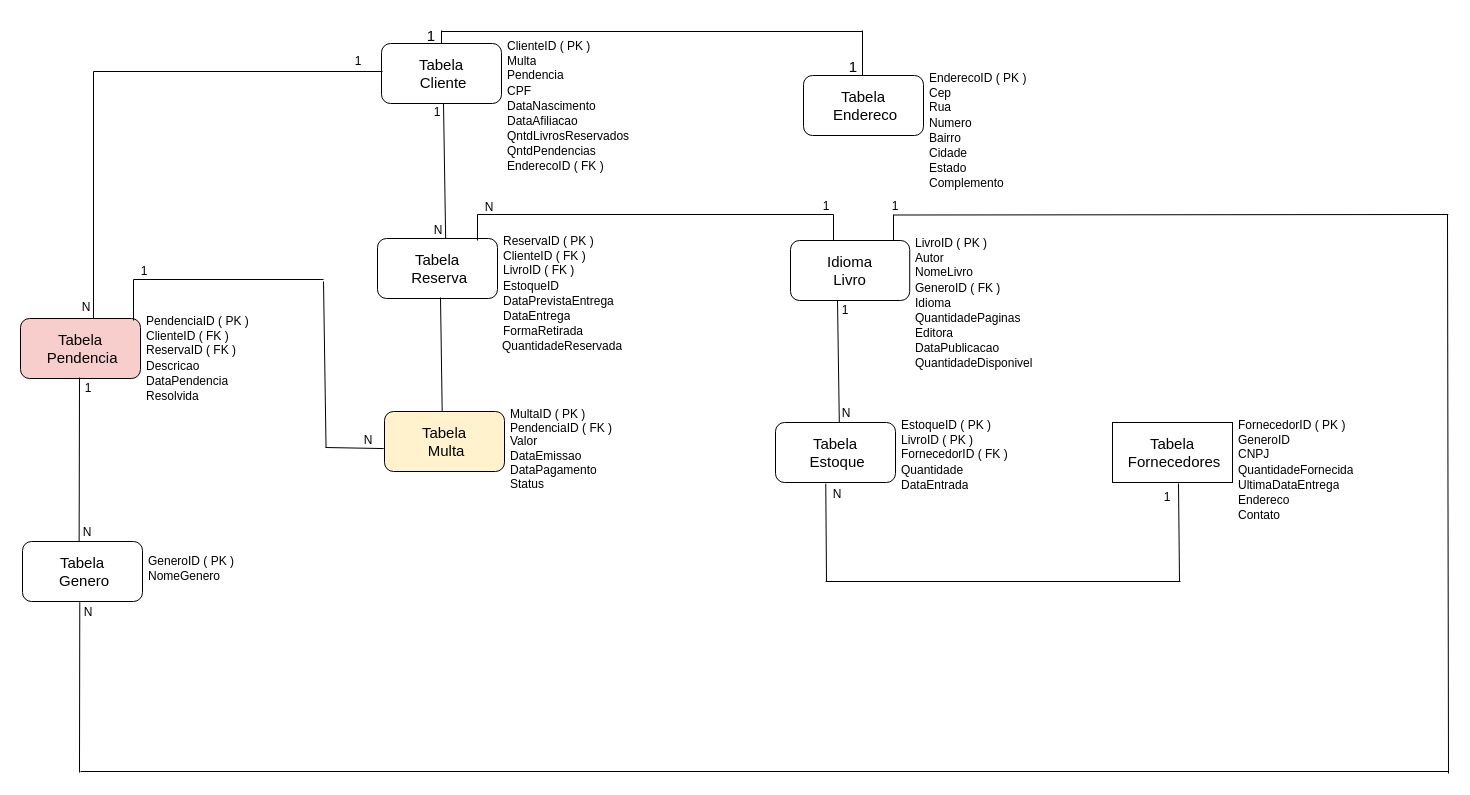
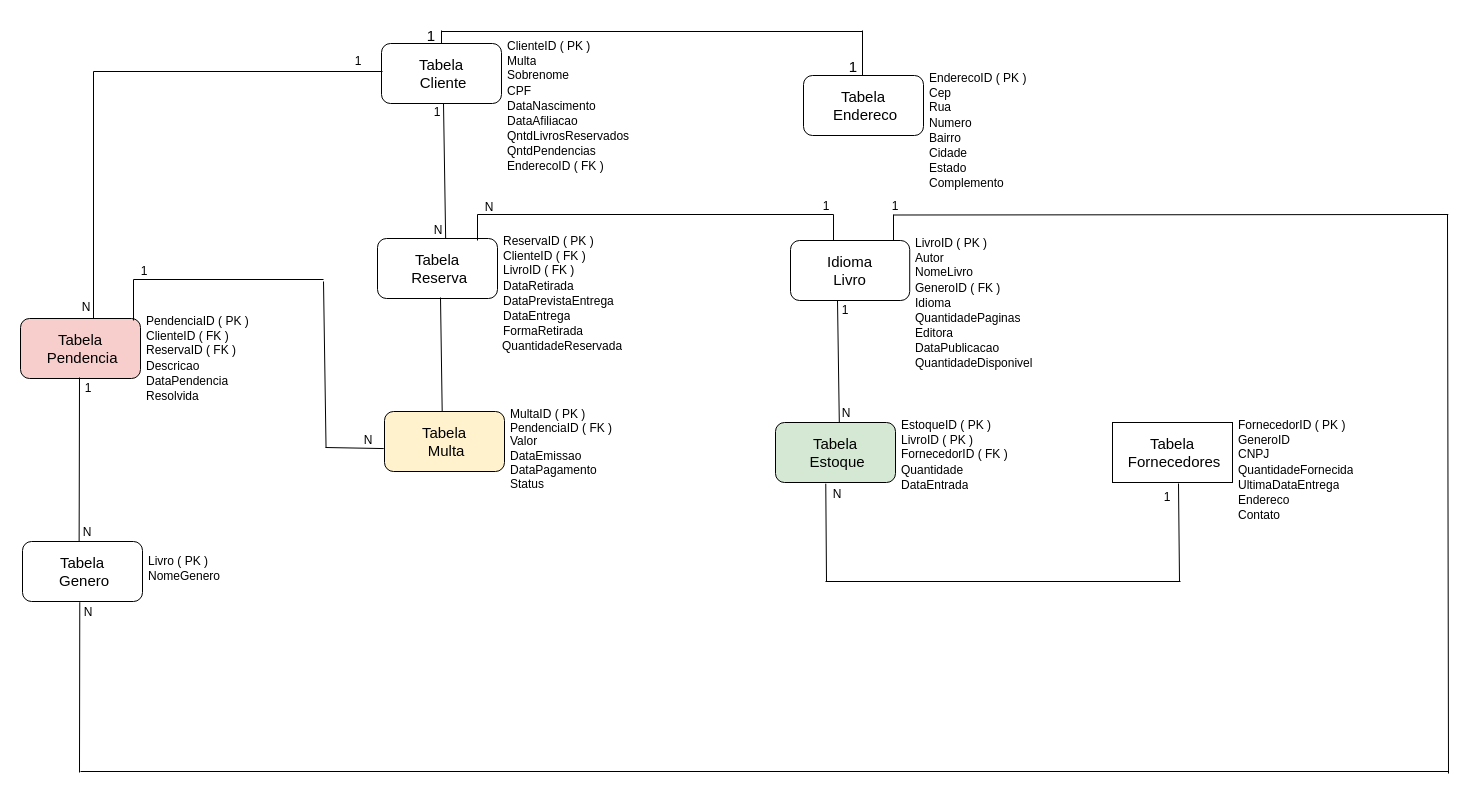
node "Pendencia": label "Pendencia" -> "Sobrenome"
node "EstoqueID": label "EstoqueID" -> "DataRetirada"
node "Tabela Estoque": fillcolor #ffffff -> #d5e8d4
node "GeneroID ( PK )": label "GeneroID ( PK )" -> "Livro ( PK )"
